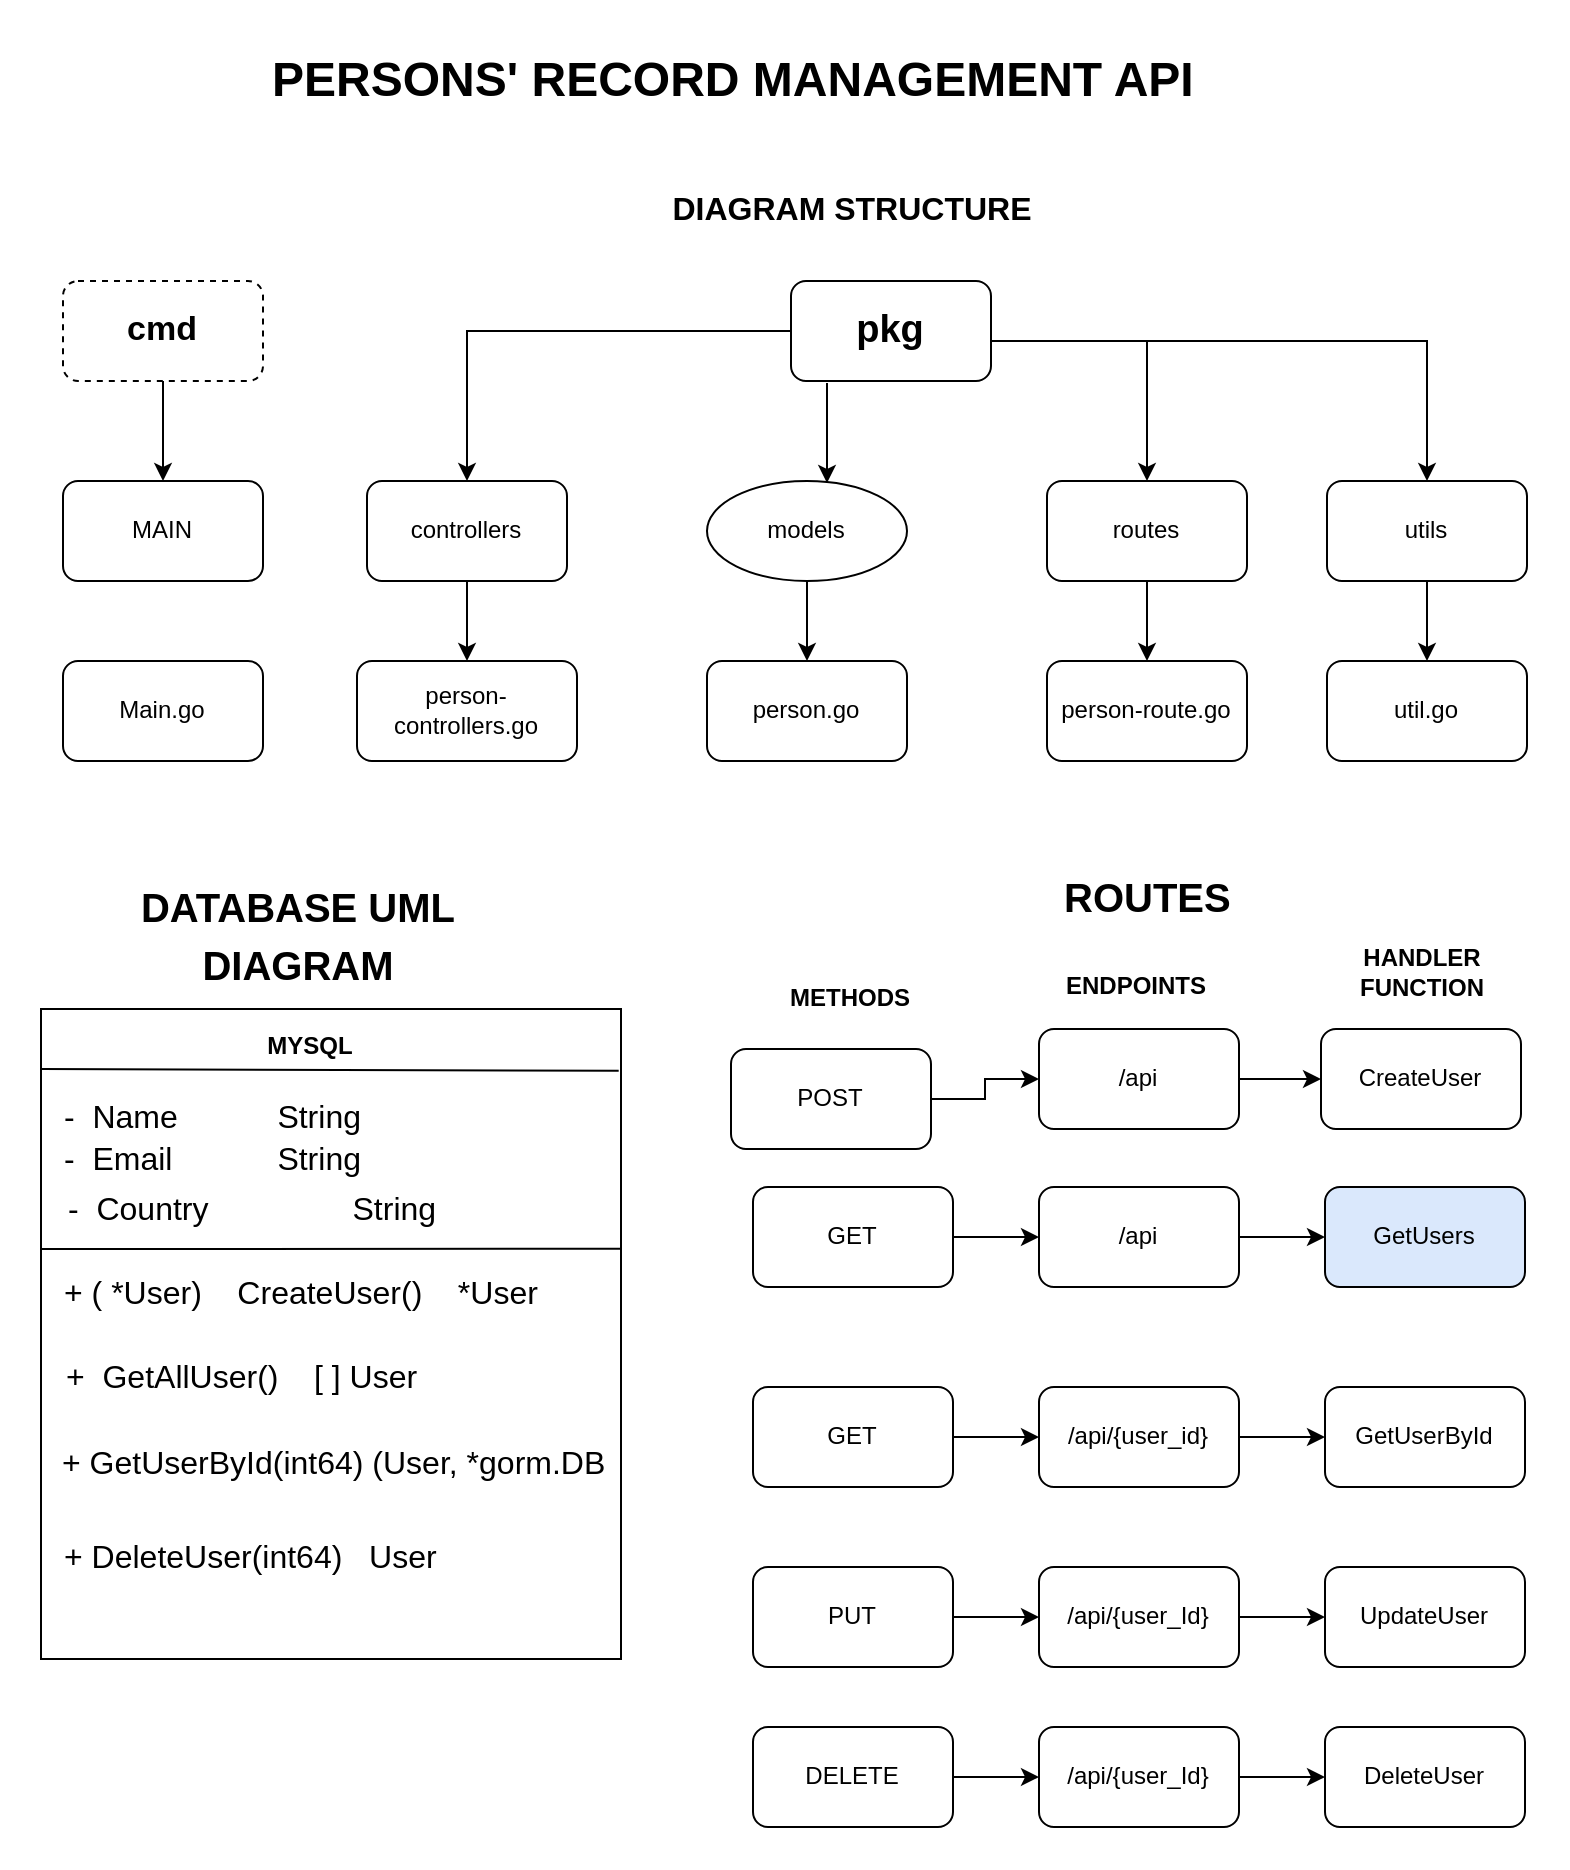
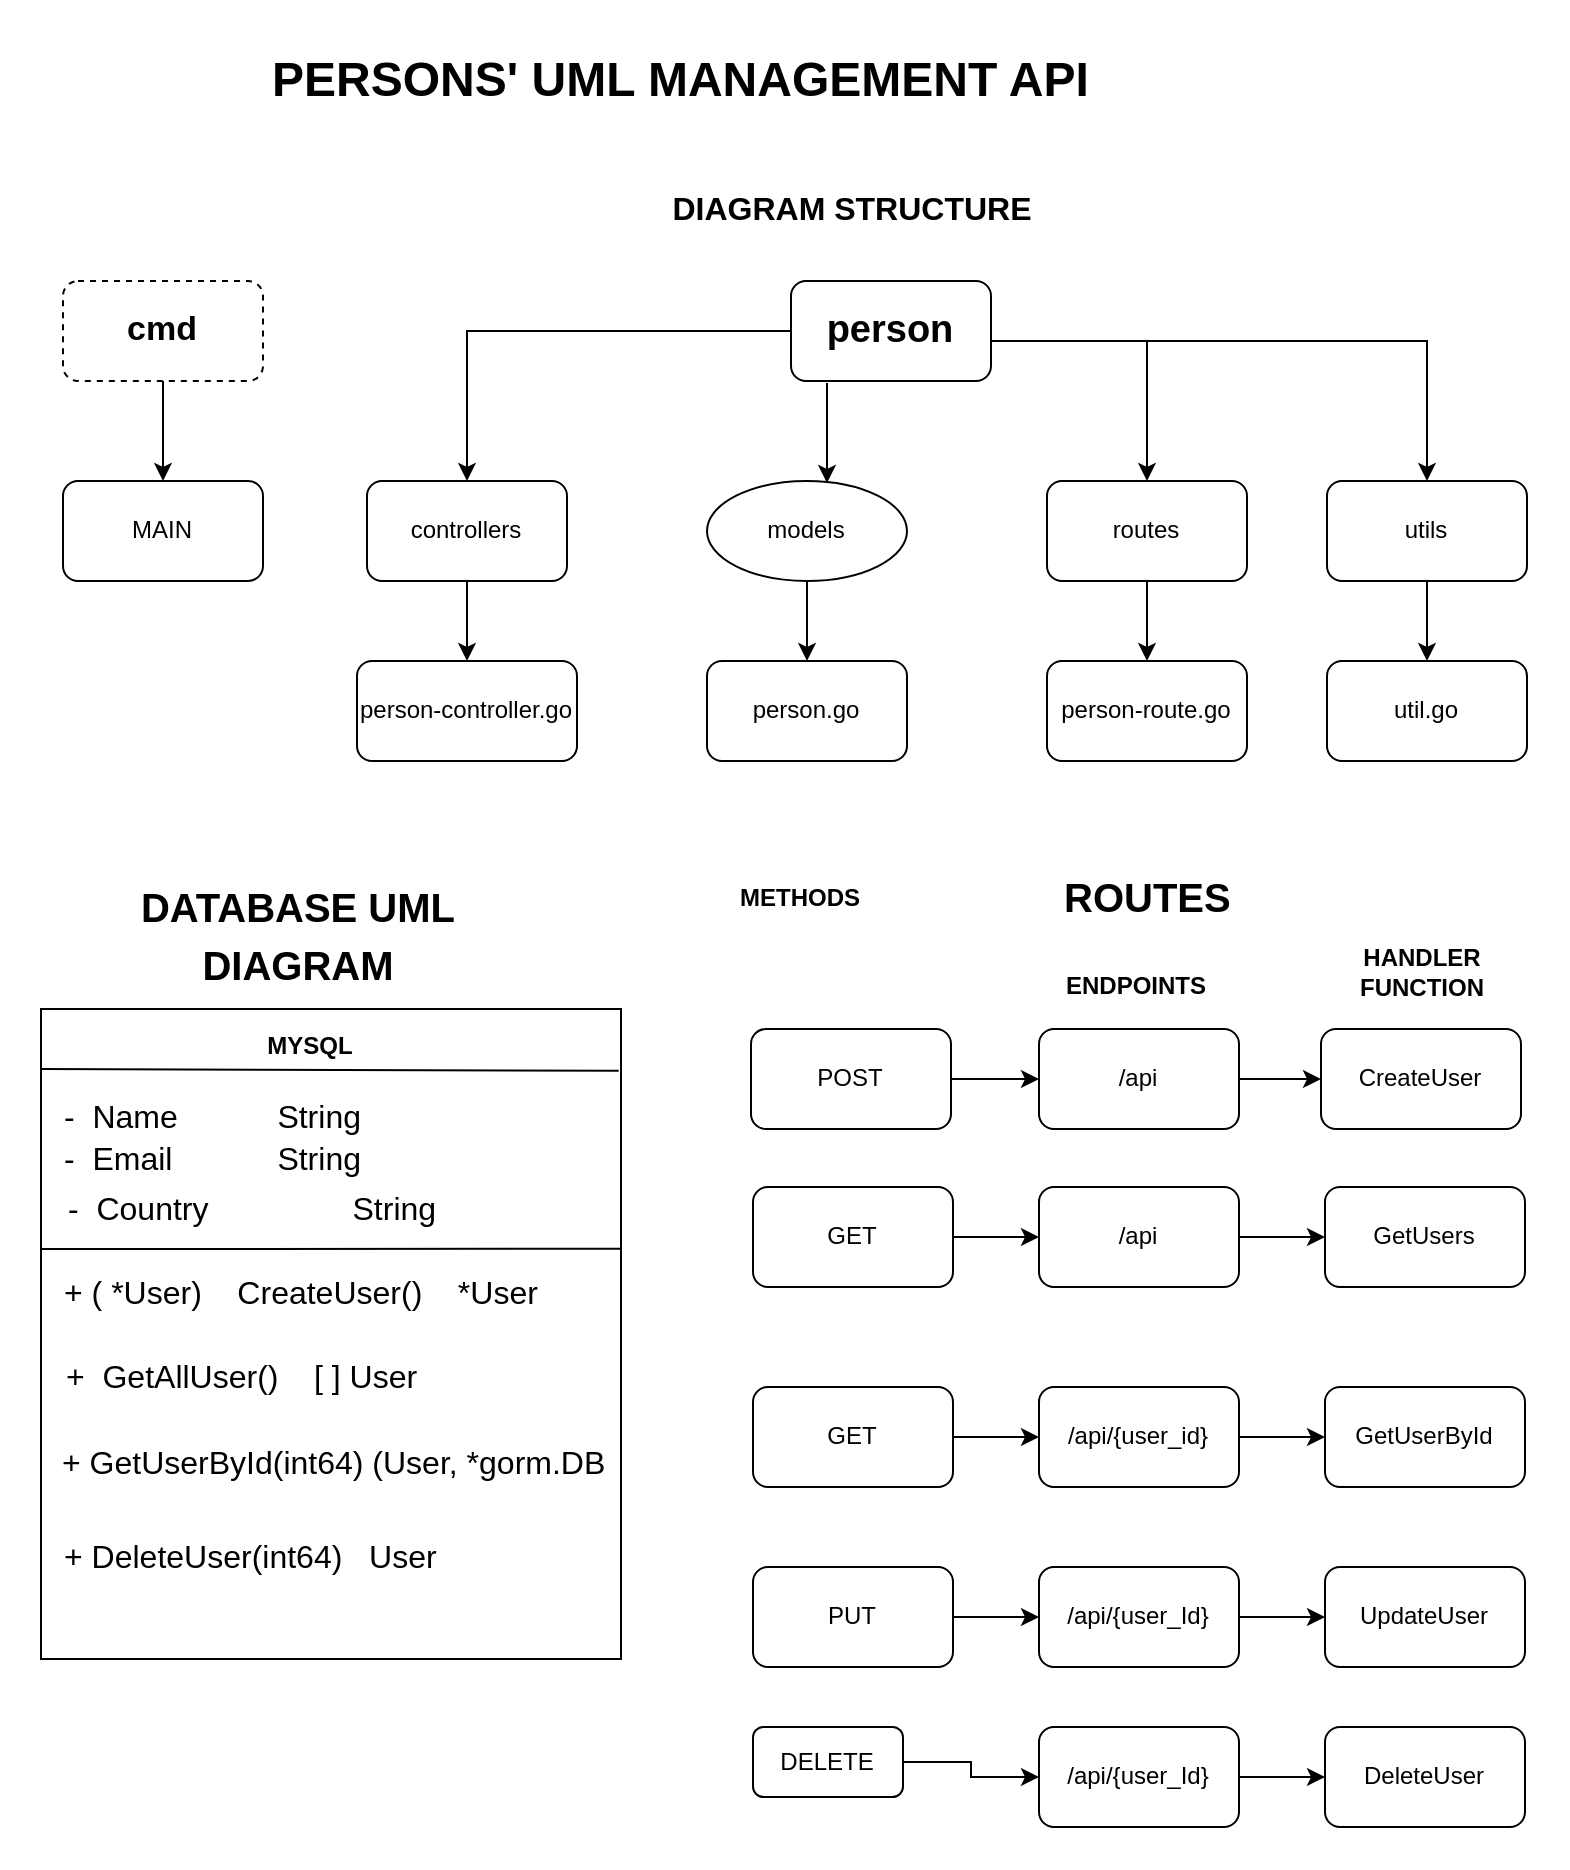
node "PERSONS' RECORD MANAGEMENT API": label "PERSONS' RECORD MANAGEMENT API" -> "PERSONS' UML MANAGEMENT API"
node "pkg": label "pkg" -> "person"
node "Main.go": removed
node "person-controllers.go": label "person-controllers.go" -> "person-controller.go"
node "METHODS": moved (851, 999) -> (801, 899)
node "POST": moved (831, 1099) -> (851, 1079)
node "GetUsers": fillcolor #dae8fc -> #ffffff
node "DELETE": size 200x100 -> 150x70
